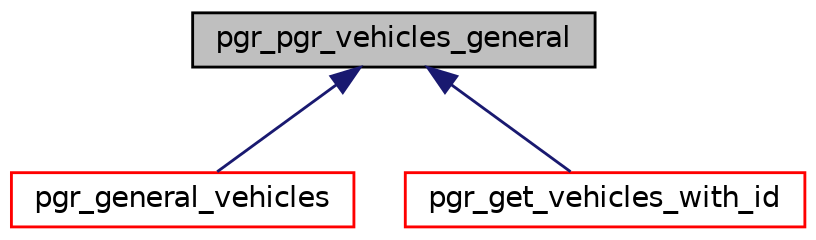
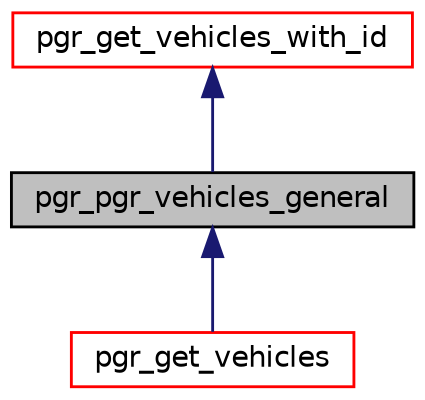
edge "pgr_get_vehicles_with_id" -> "pgr_pgr_vehicles_general": reversed
node "pgr_general_vehicles": label "pgr_general_vehicles" -> "pgr_get_vehicles"
